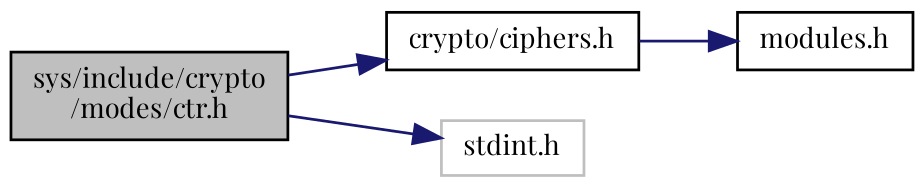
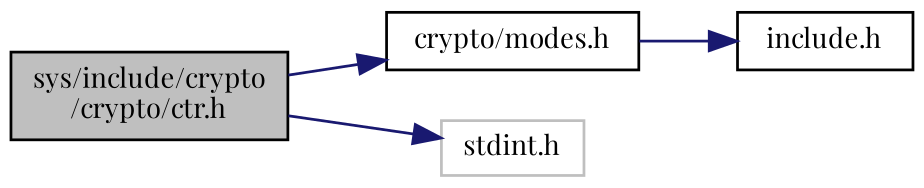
node "crypto/ciphers.h": label "crypto/ciphers.h" -> "crypto/modes.h"
node "modules.h": label "modules.h" -> "include.h"
node "sys/include/crypto /modes/ctr.h": label "sys/include/crypto /modes/ctr.h" -> "sys/include/crypto /crypto/ctr.h"
